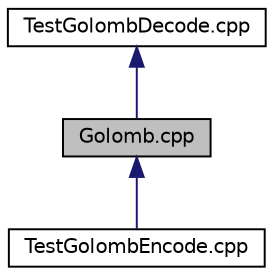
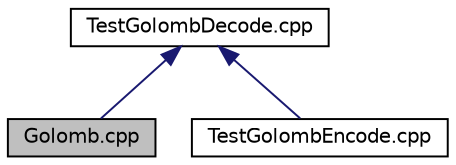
edge "TestGolombEncode.cpp" -> "Golomb.cpp": now "TestGolombEncode.cpp" -> "TestGolombDecode.cpp"
